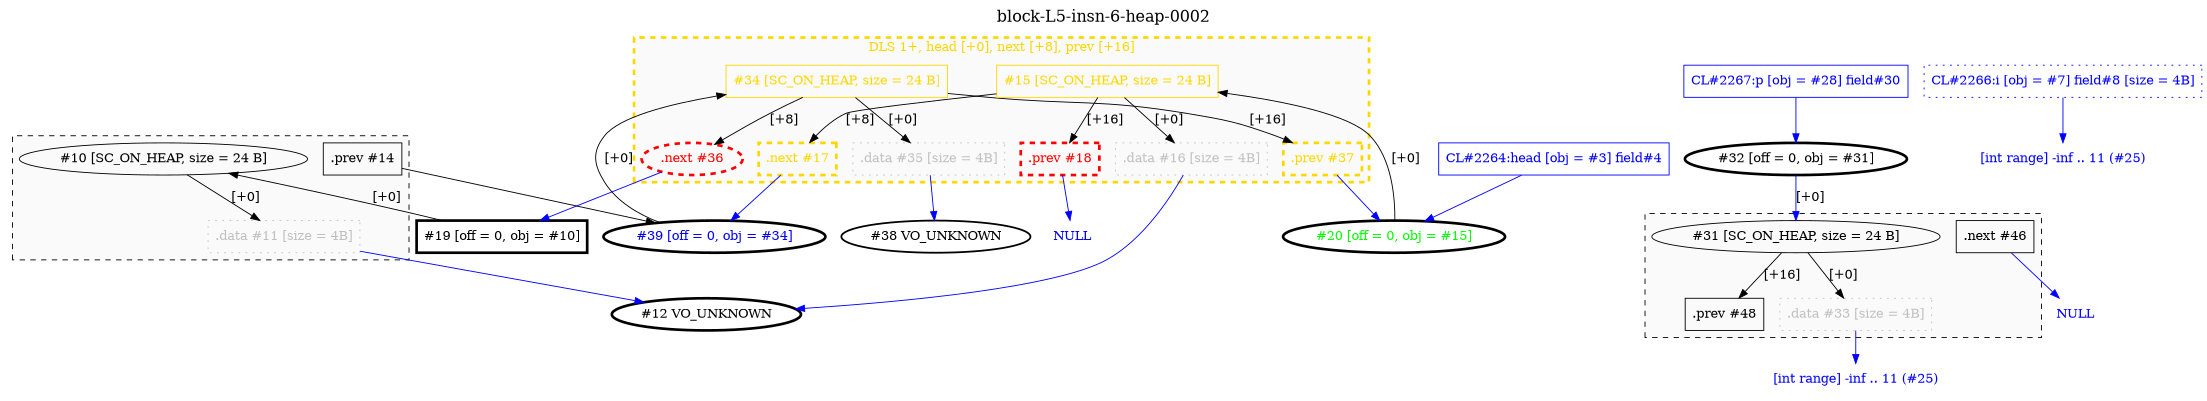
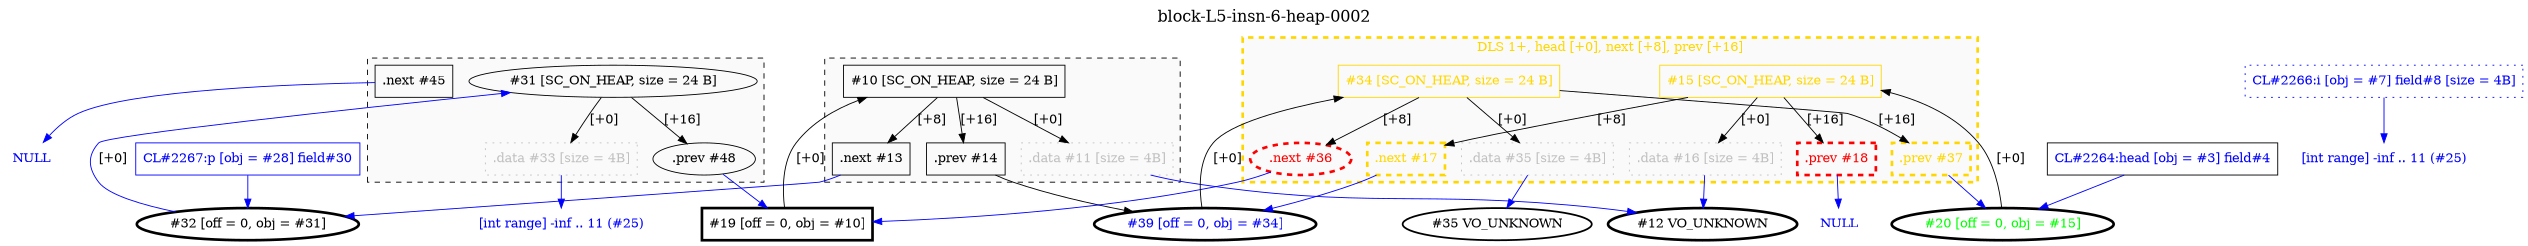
edge "#10 [SC_ON_HEAP, size = 24 B]" -> ".prev #14": added, label "[+16]"
node "#10 [SC_ON_HEAP, size = 24 B]": shape ellipse -> box
node ".next #13": added
node "CL#2264:head [obj = #3] field#4": color blue -> black
edge ".prev #48" -> "#19 [off = 0, obj = #10]": added
node "#38 VO_UNKNOWN": label "#38 VO_UNKNOWN" -> "#35 VO_UNKNOWN"
node ".next #46": label ".next #46" -> ".next #45"
node ".prev #48": shape box -> ellipse
